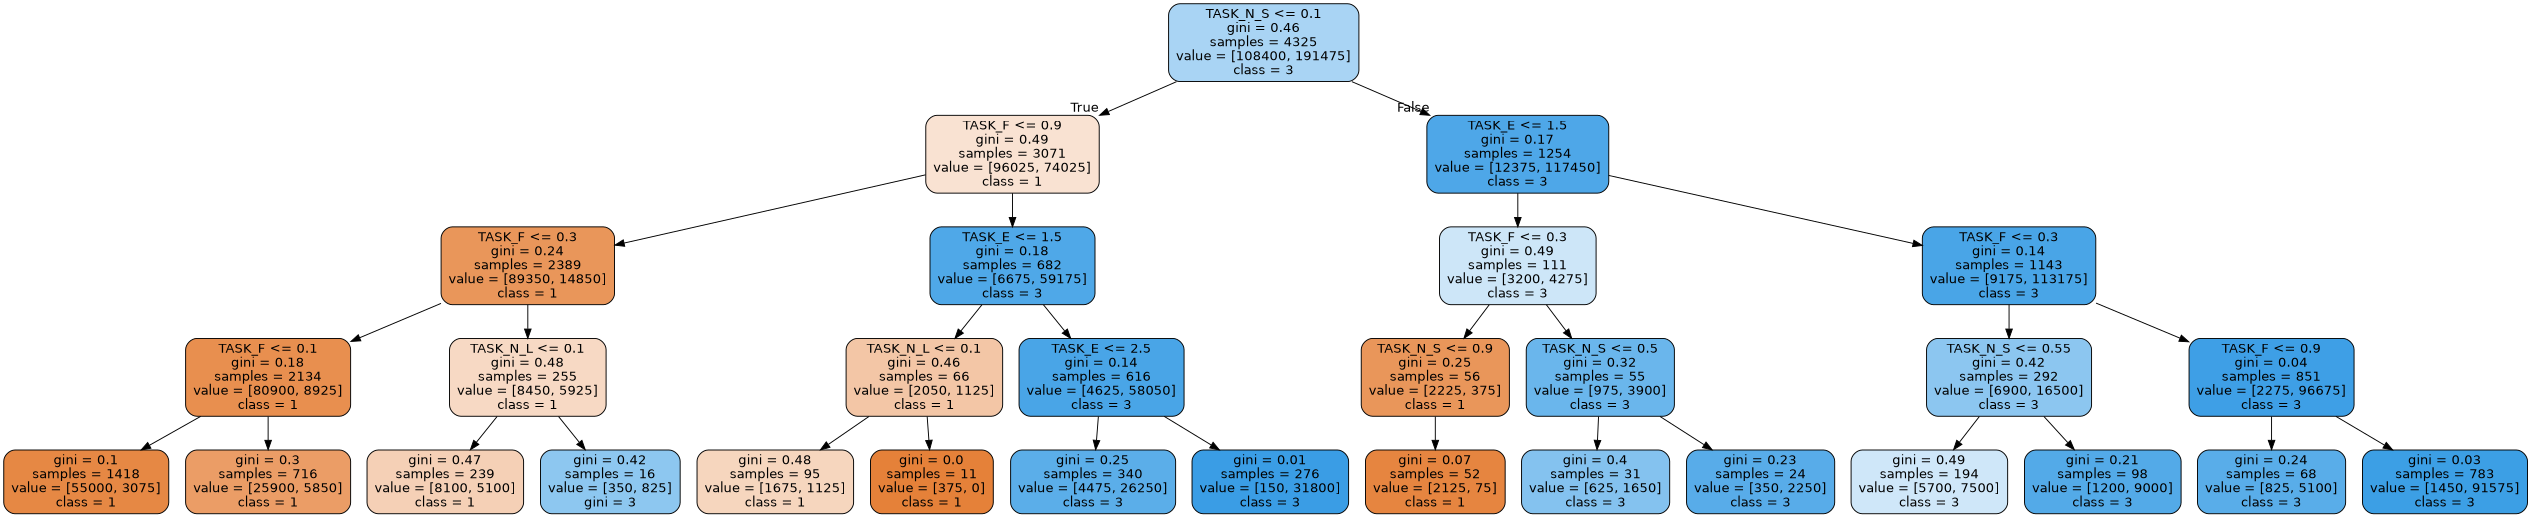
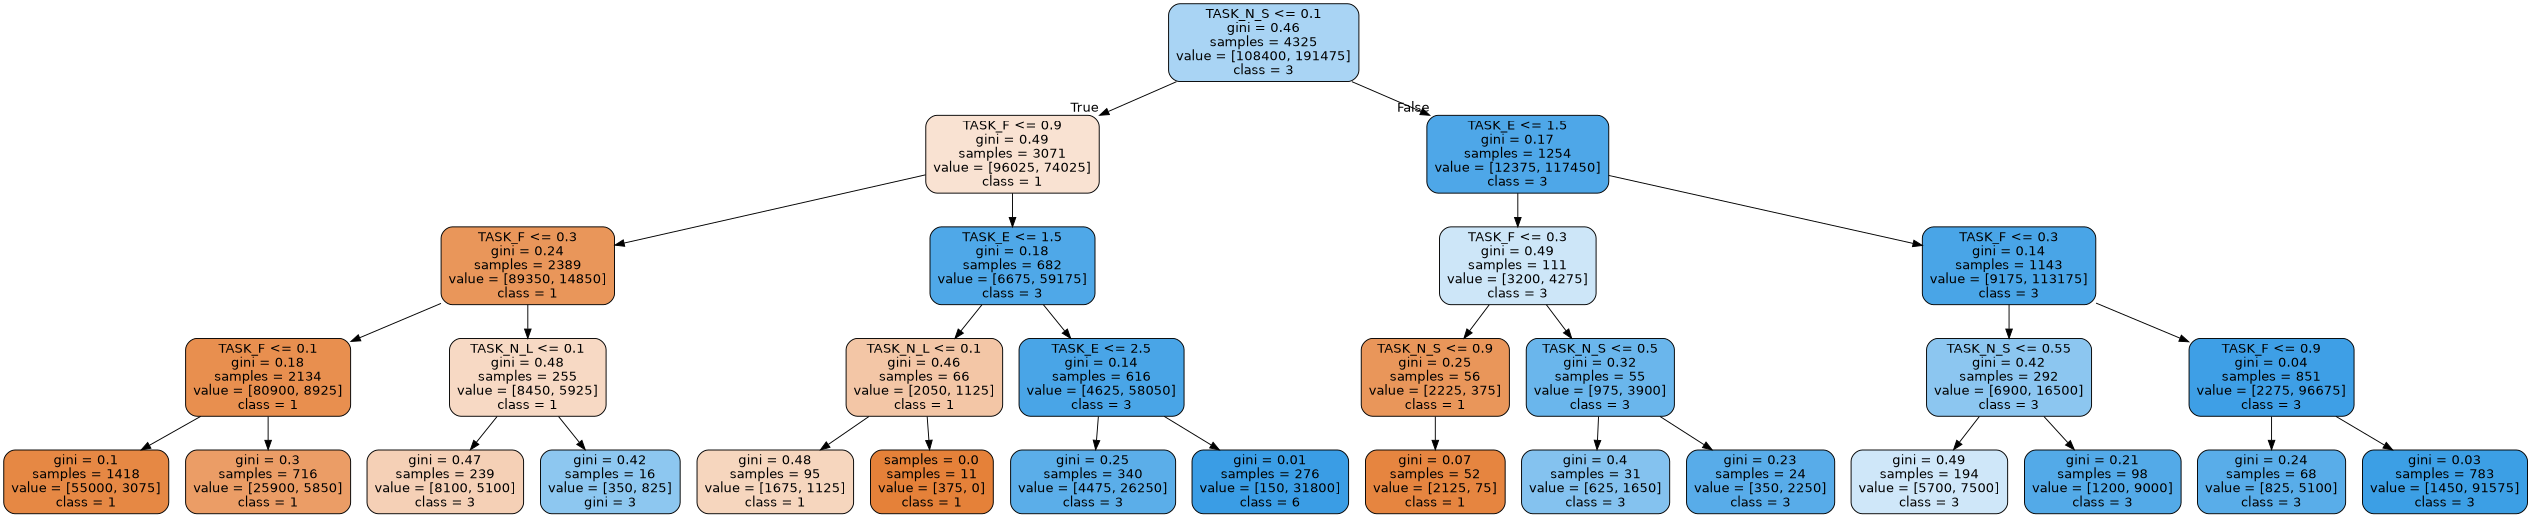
node "gini = 0.47 samples = 239 value = [8100, 5100] class = 1": label "gini = 0.47 samples = 239 value = [8100, 5100] class = 1" -> "gini = 0.47 samples = 239 value = [8100, 5100] class = 3"
node "gini = 0.0 samples = 11 value = [375, 0] class = 1": label "gini = 0.0 samples = 11 value = [375, 0] class = 1" -> "samples = 0.0 samples = 11 value = [375, 0] class = 1"
node "gini = 0.01 samples = 276 value = [150, 31800] class = 3": label "gini = 0.01 samples = 276 value = [150, 31800] class = 3" -> "gini = 0.01 samples = 276 value = [150, 31800] class = 6"
